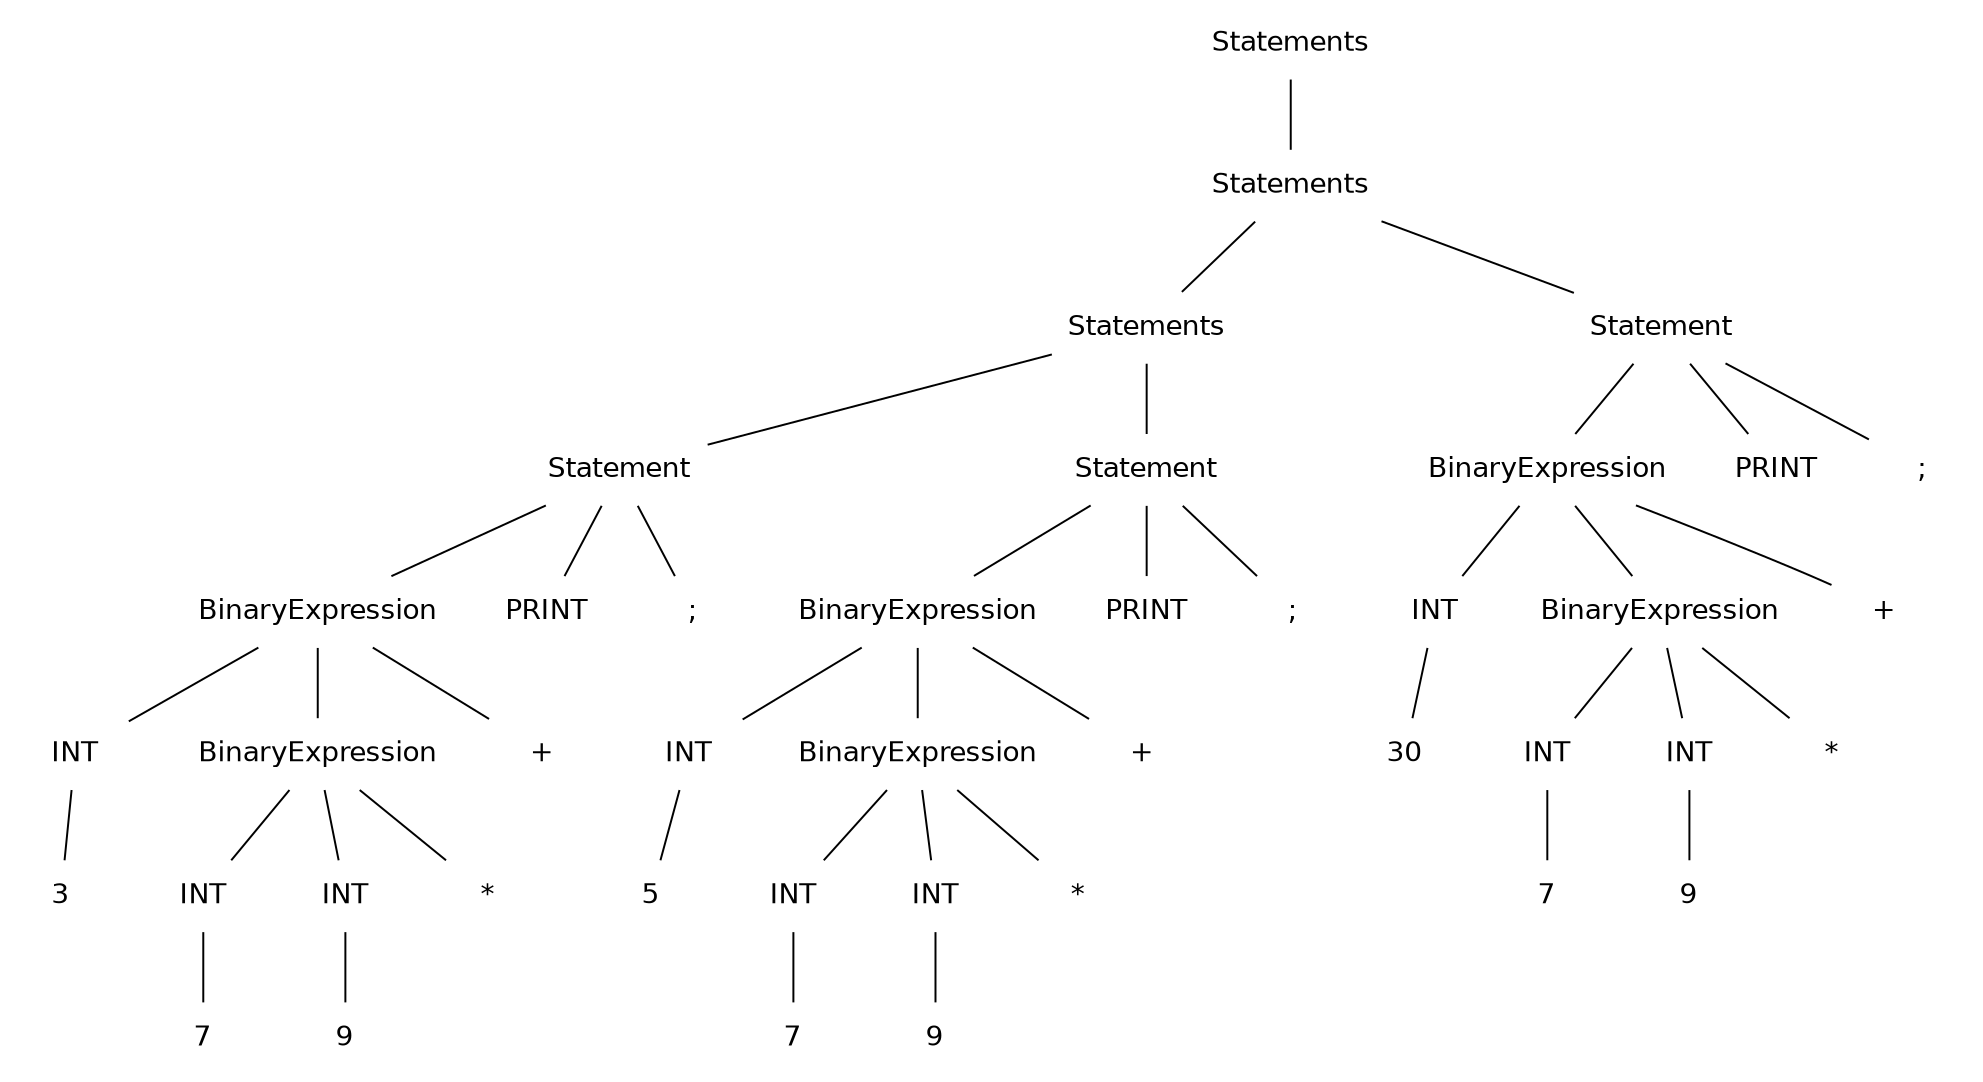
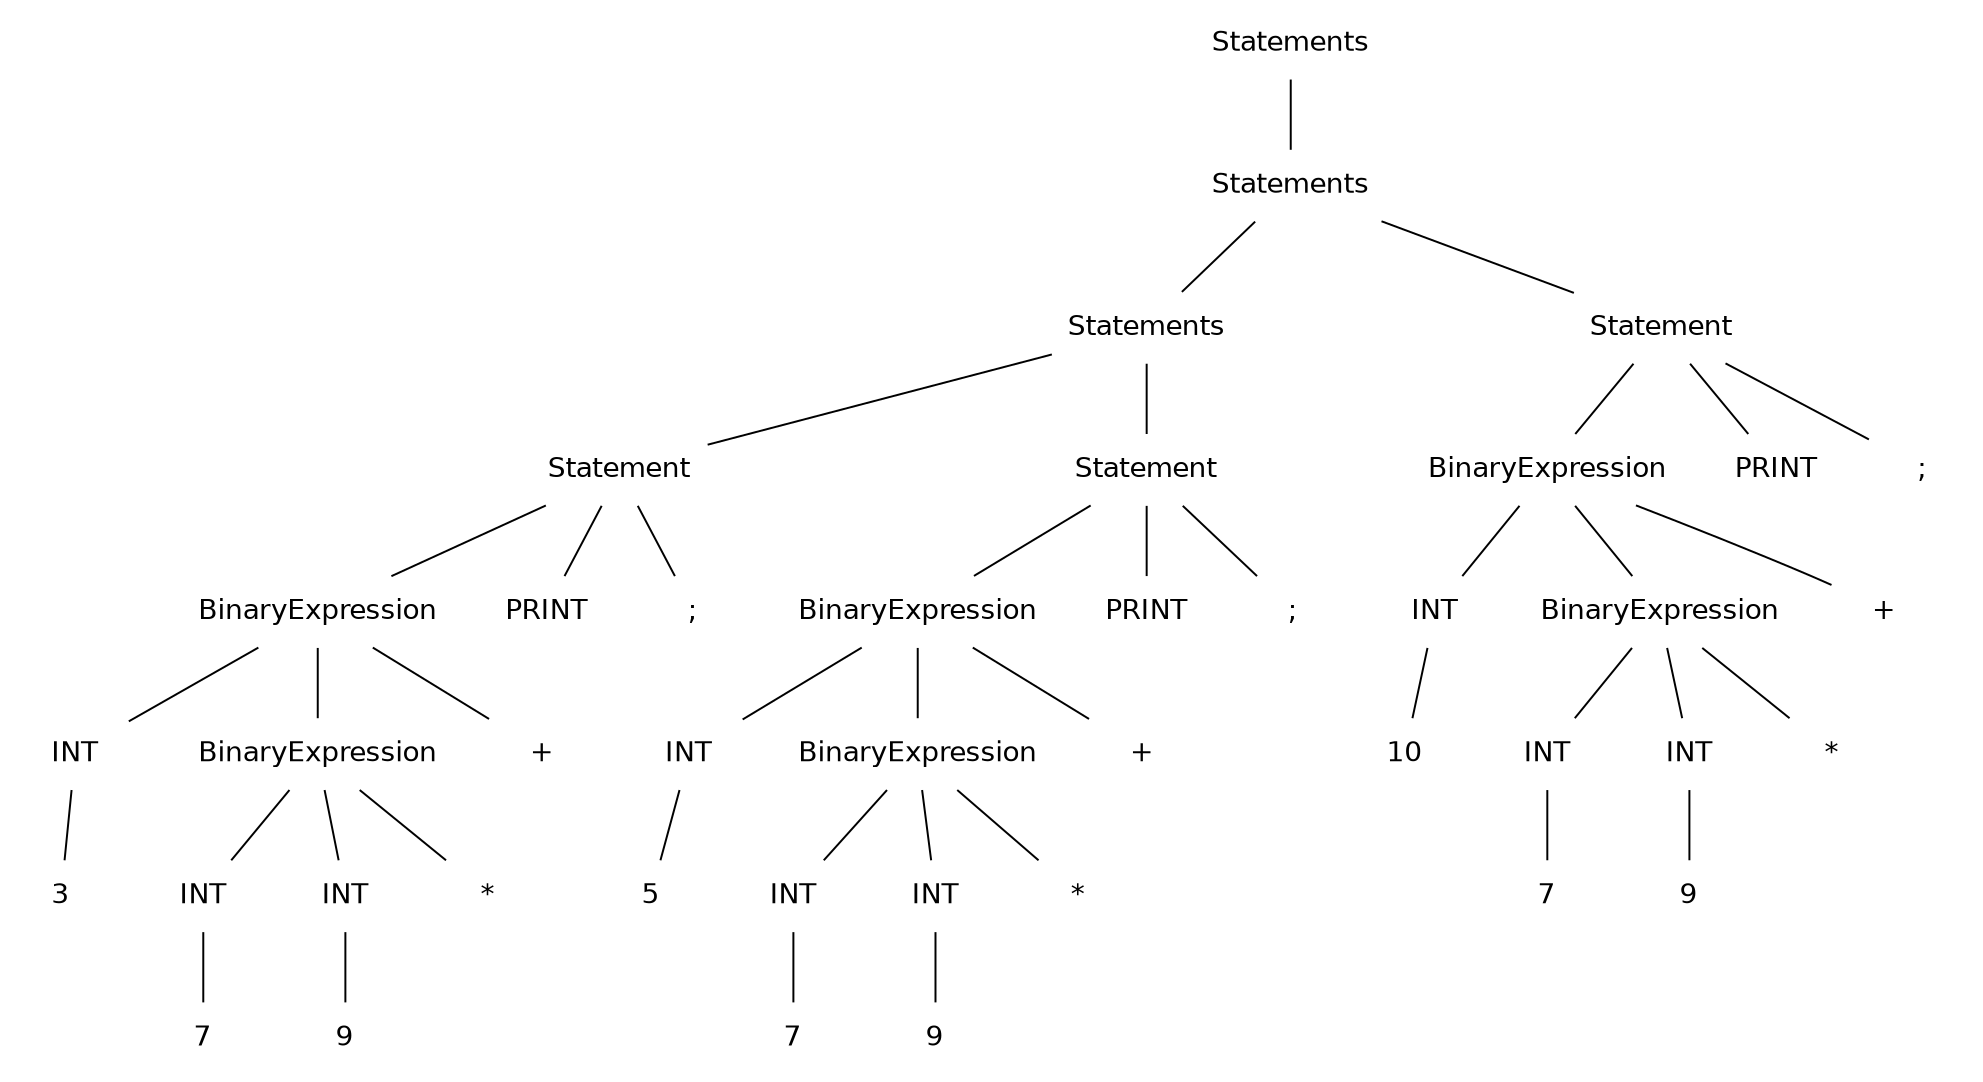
node "30": label "30" -> "10"
